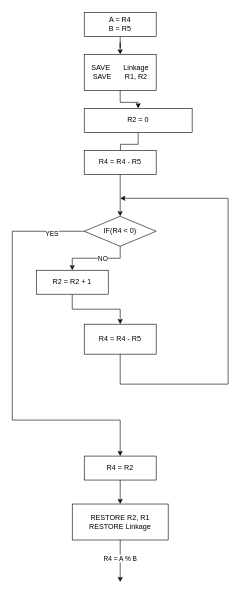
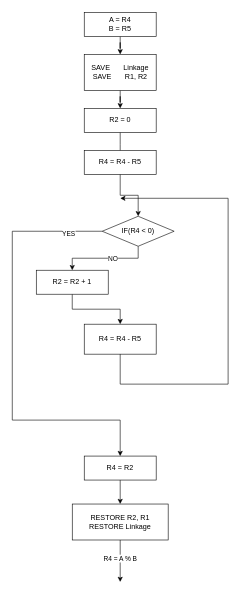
node "R2 = 0": size 108x24 -> 72x24
node "IF(R4 < 0)": moved (120, 231) -> (138, 231)
